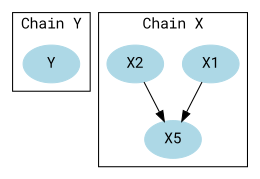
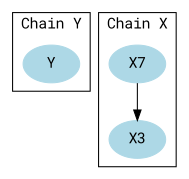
node "X2": removed
node "X1": label "X1" -> "X7"
node "X5": label "X5" -> "X3"
